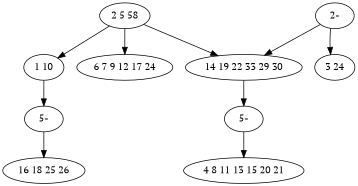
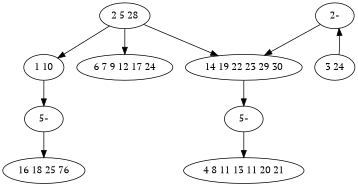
node "2 5 58": label "2 5 58" -> "2 5 28"
edge "2-" -> "3 24": reversed
node "14 19 22 33 29 30": label "14 19 22 33 29 30" -> "14 19 22 23 29 30"
node "16 18 25 26": label "16 18 25 26" -> "16 18 25 76"
node "4 8 11 13 15 20 21": label "4 8 11 13 15 20 21" -> "4 8 11 13 11 20 21"
